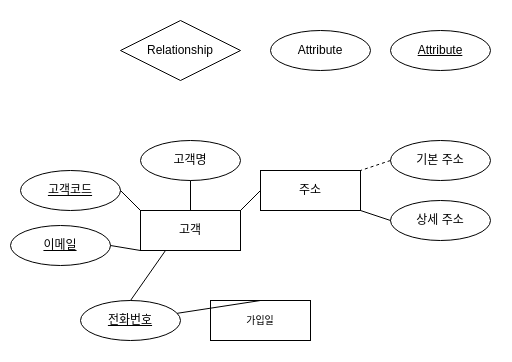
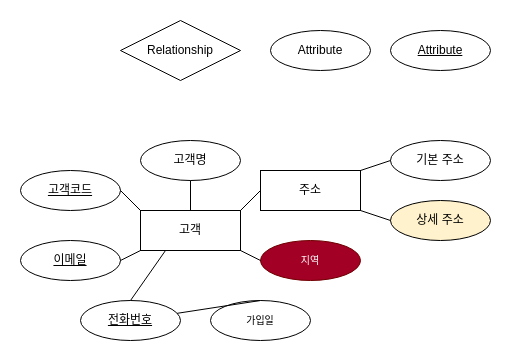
edge "기본 주소" -- "주소": style dashed -> solid
node "상세 주소": fillcolor #ffffff -> #fff2cc
node "이메일": moved (61, 246) -> (71, 261)
edge "고객" -- "지역": added
node "지역": added
node "가입일": shape rectangle -> ellipse
